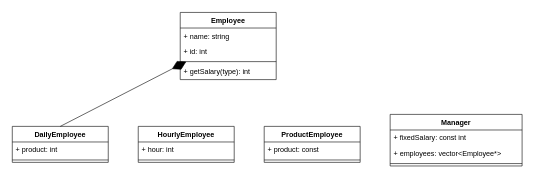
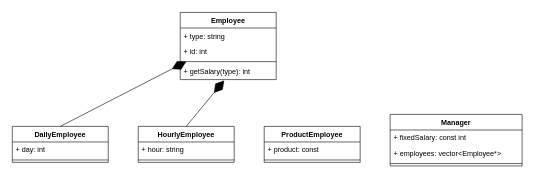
node "+ name: string": label "+ name: string" -> "+ type: string"
edge "HourlyEmployee" -> "+ getSalary(type): int": added
node "+ product: int": label "+ product: int" -> "+ day: int"
node "+ hour: int": label "+ hour: int" -> "+ hour: string"
